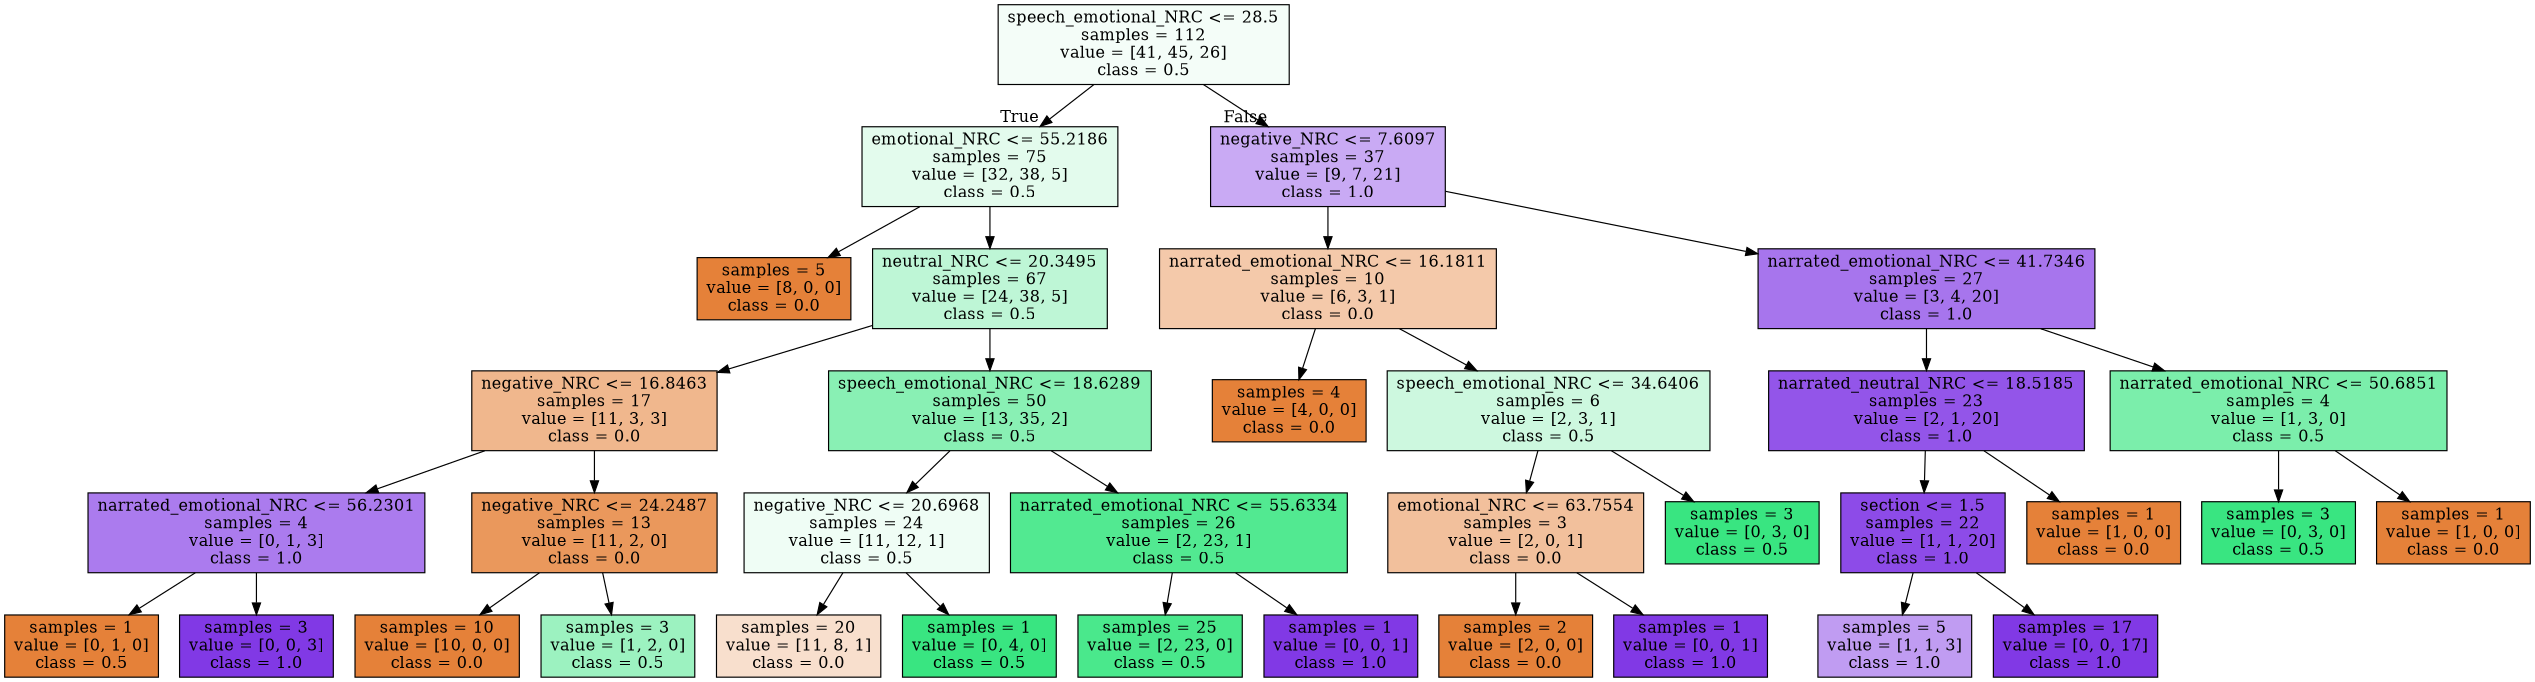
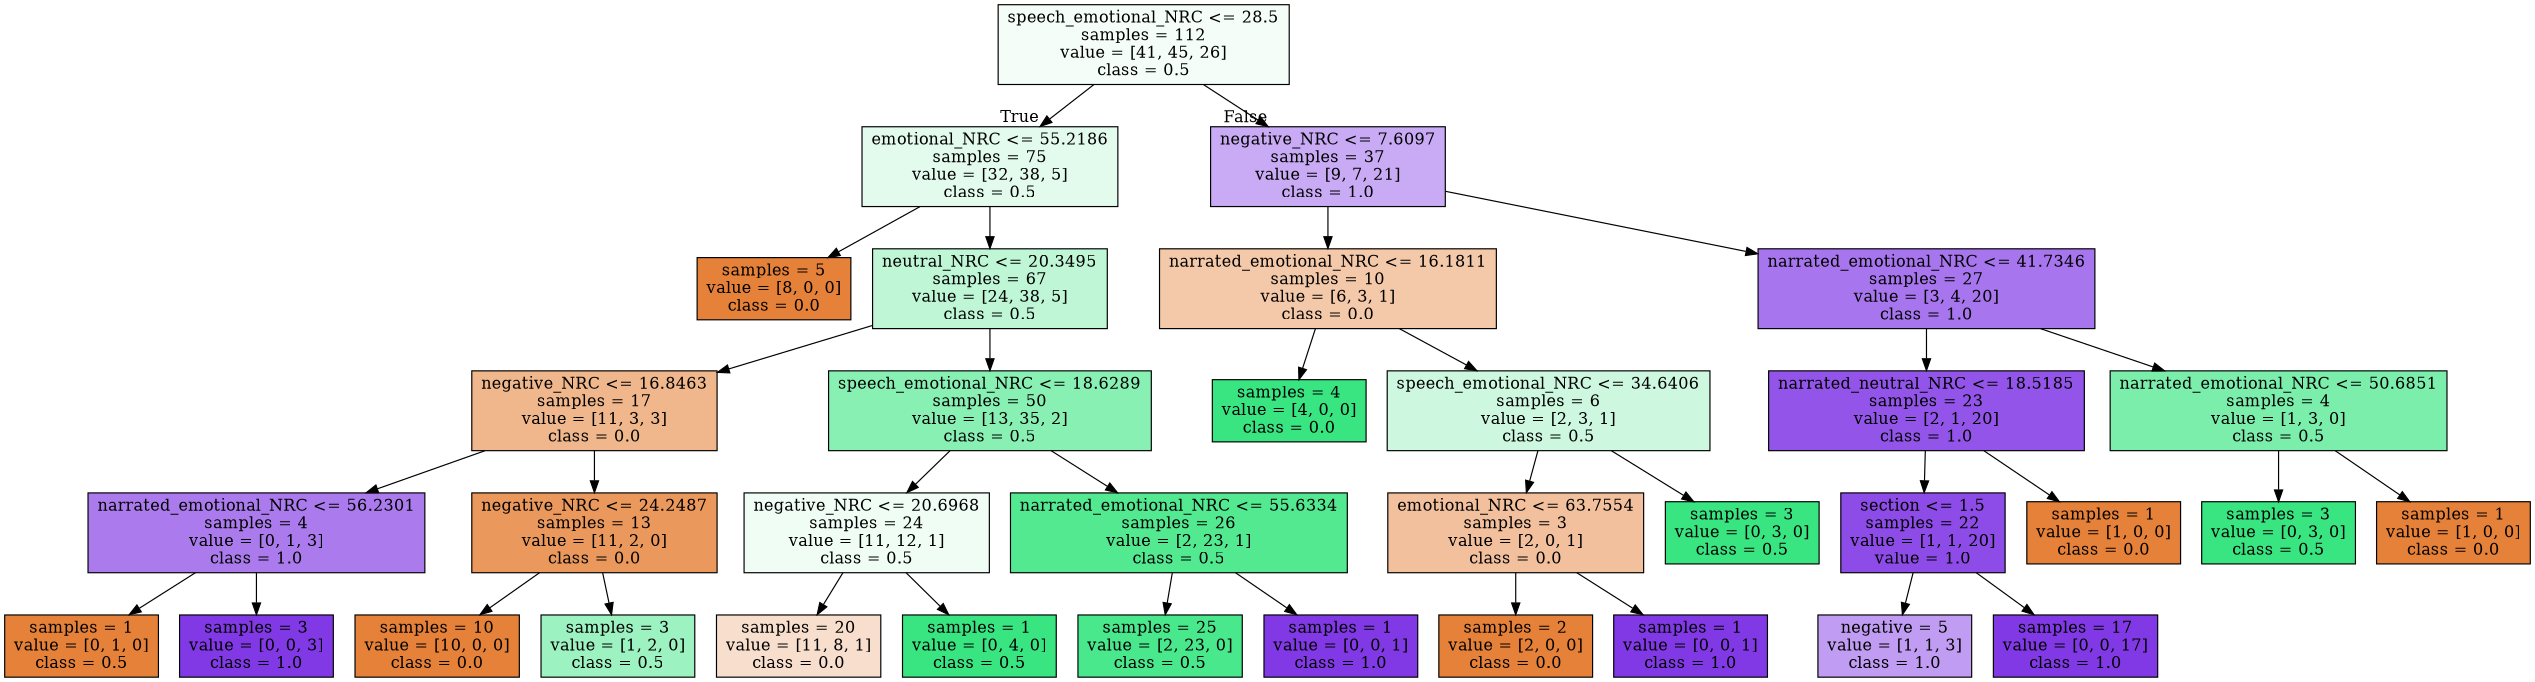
node "samples = 4 value = [4, 0, 0] class = 0.0": fillcolor #e58139ff -> #39e581ff
node "section <= 1.5 samples = 22 value = [1, 1, 20] class = 1.0": label "section <= 1.5 samples = 22 value = [1, 1, 20] class = 1.0" -> "section <= 1.5 samples = 22 value = [1, 1, 20] value = 1.0"
node "samples = 5 value = [1, 1, 3] class = 1.0": label "samples = 5 value = [1, 1, 3] class = 1.0" -> "negative = 5 value = [1, 1, 3] class = 1.0"
